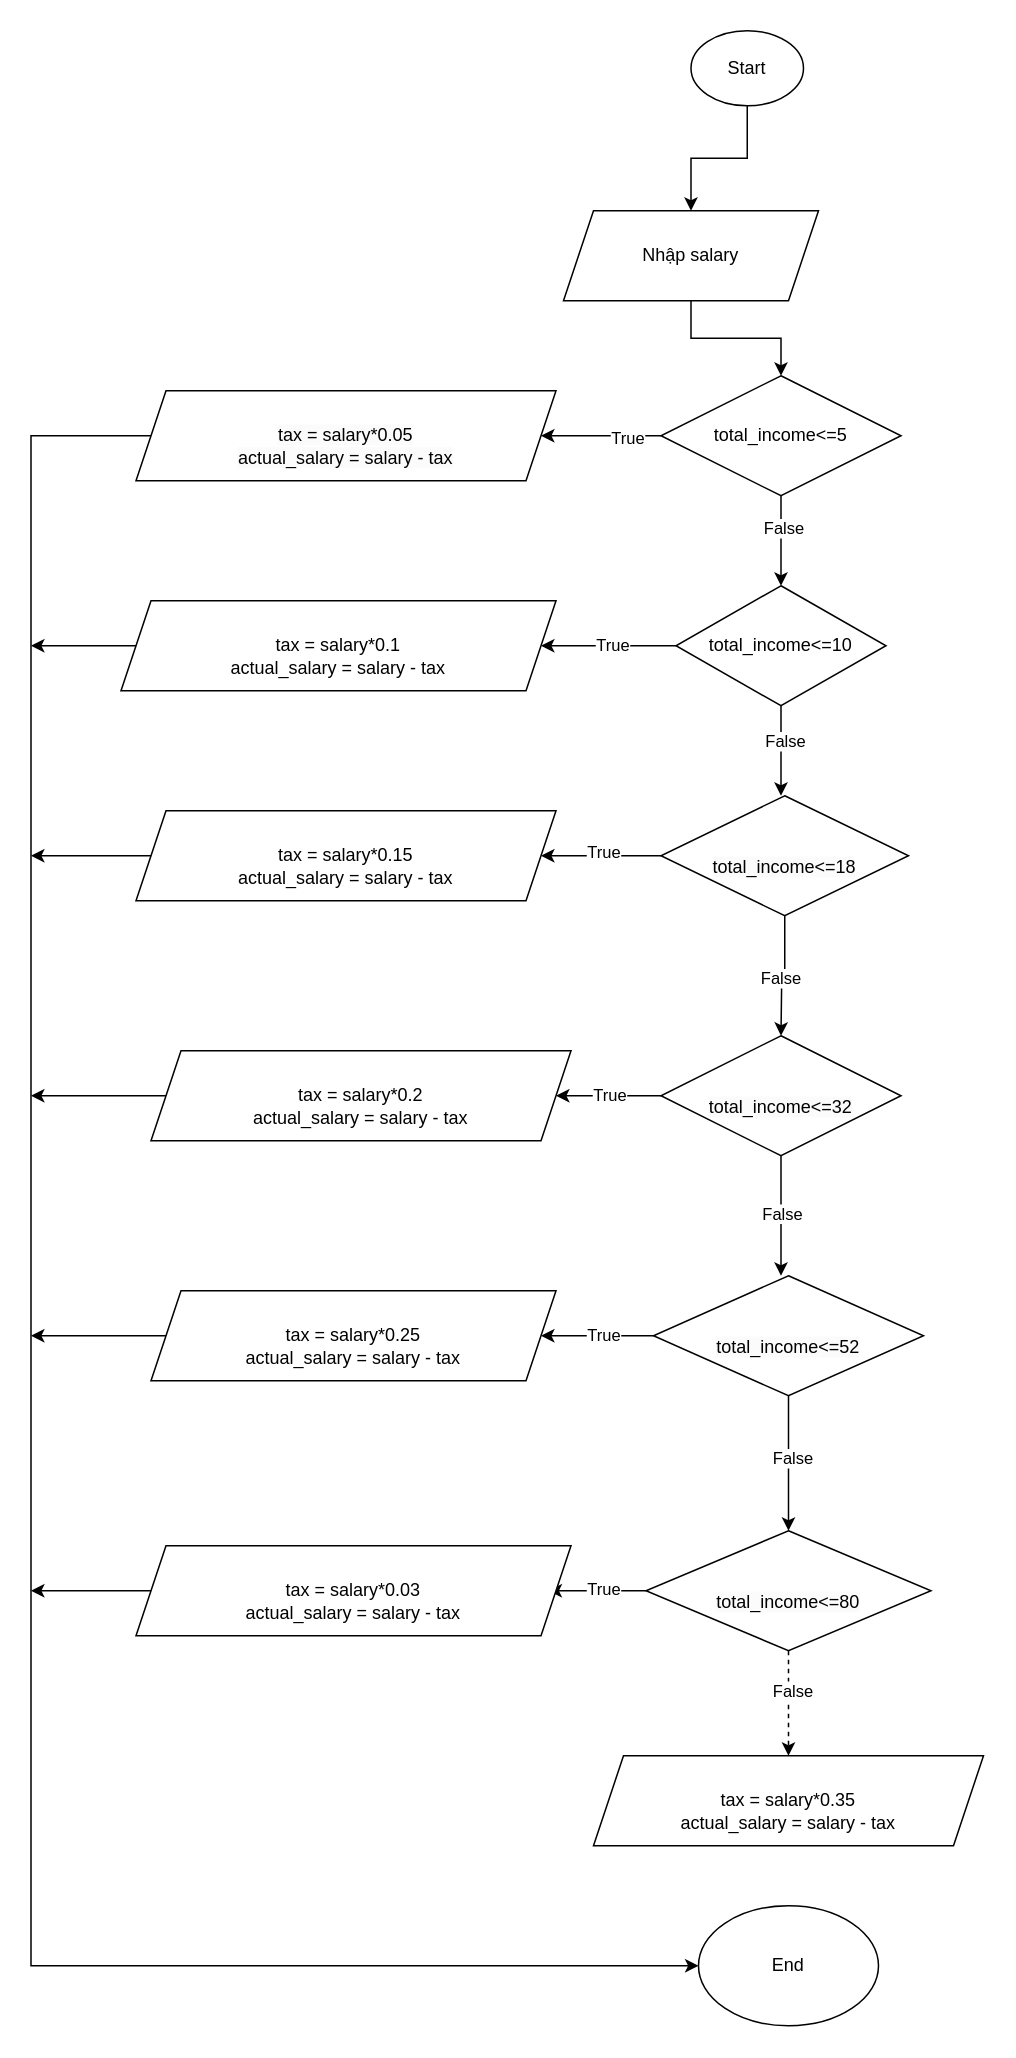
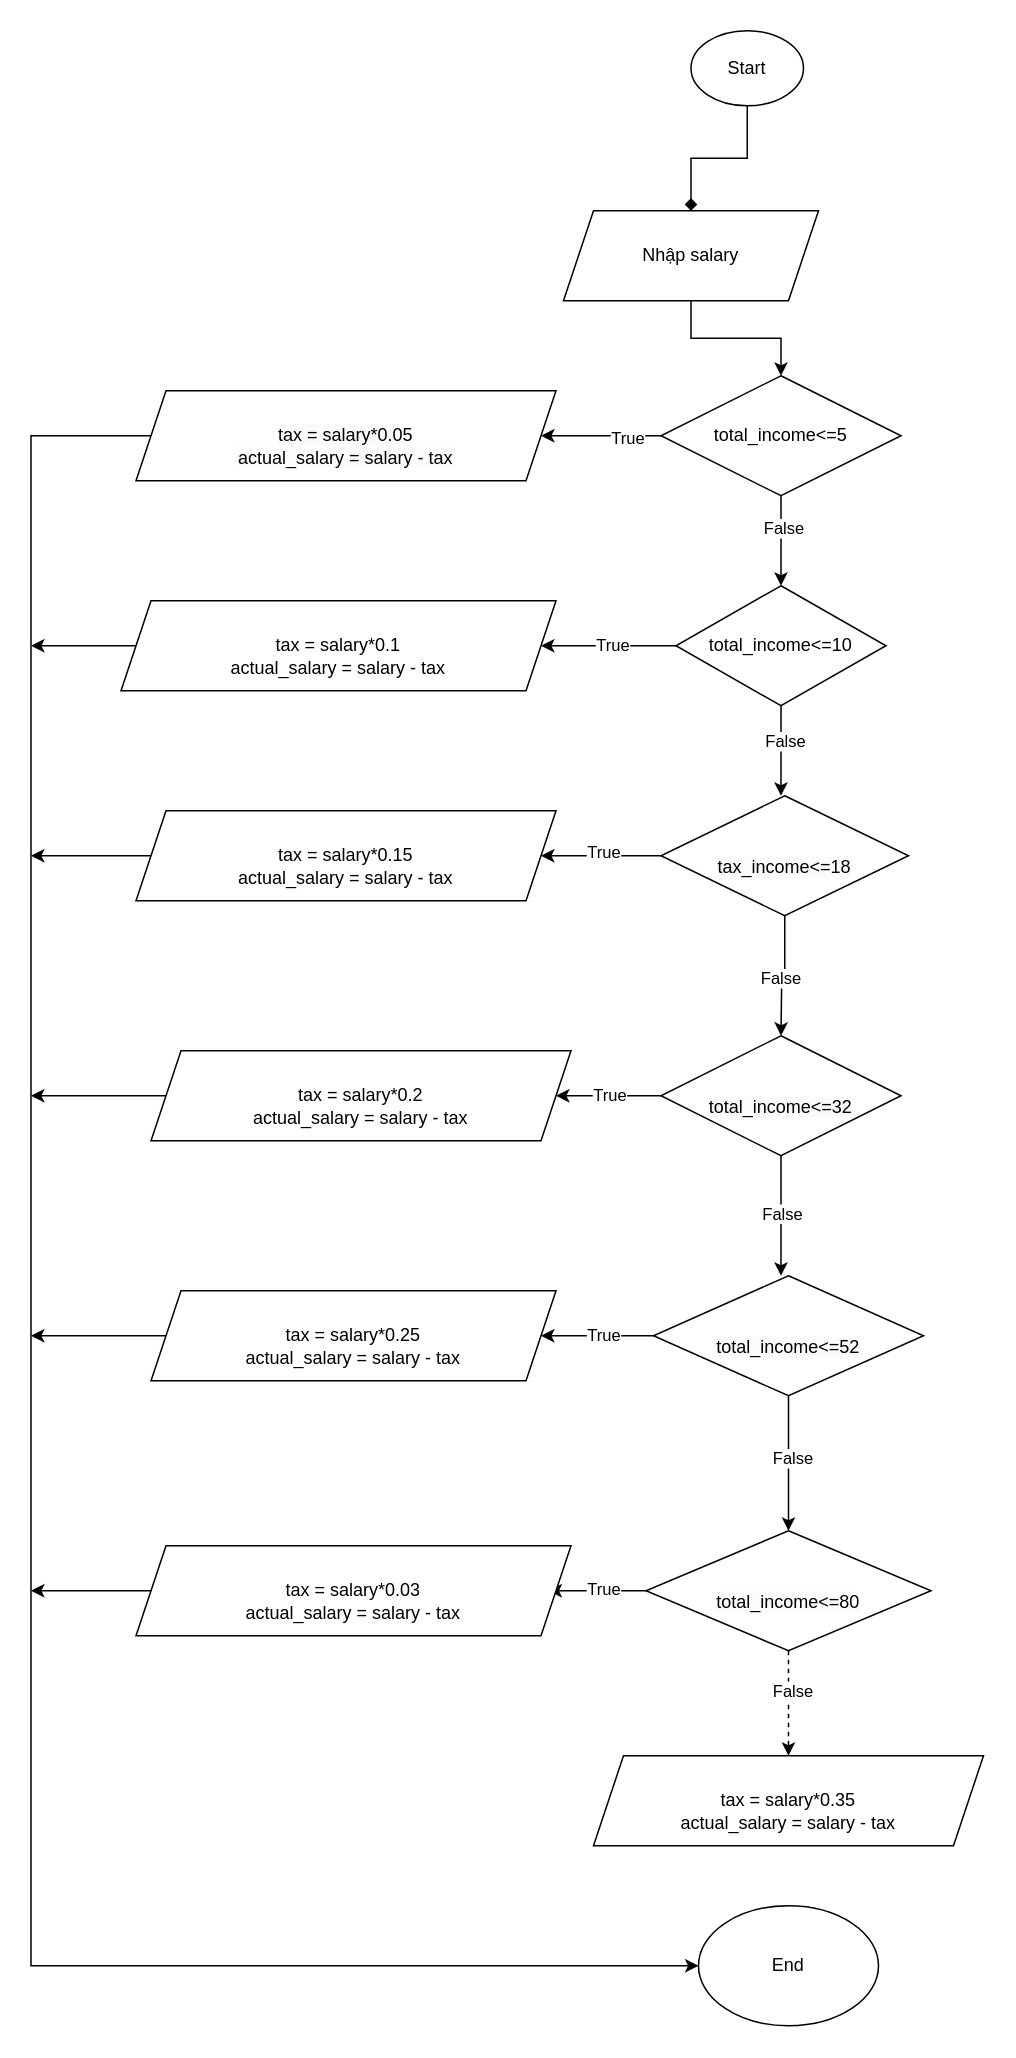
edge "Start" -> "Nhập salary": arrowhead classic -> diamond
node "total_income<=18": label "total_income<=18" -> "tax_income<=18"
